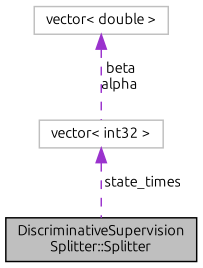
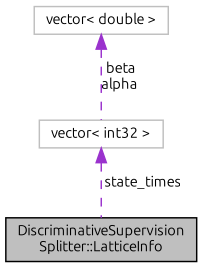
node "DiscriminativeSupervision Splitter::Splitter": label "DiscriminativeSupervision Splitter::Splitter" -> "DiscriminativeSupervision Splitter::LatticeInfo"
